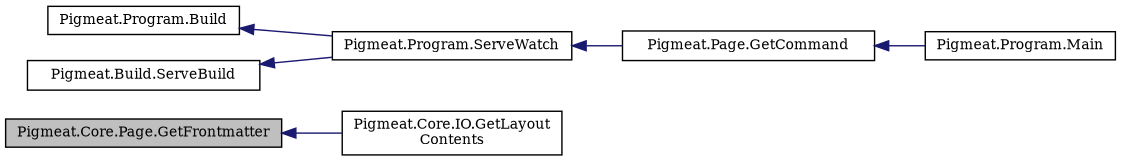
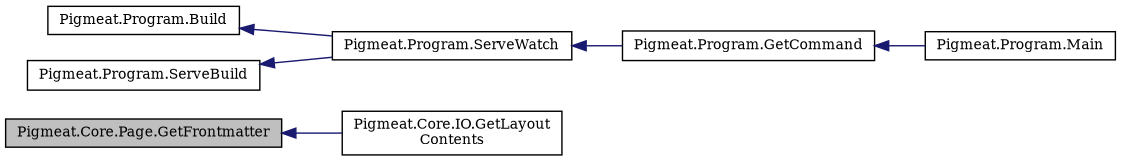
node "Pigmeat.Page.GetCommand": label "Pigmeat.Page.GetCommand" -> "Pigmeat.Program.GetCommand"
node "Pigmeat.Build.ServeBuild": label "Pigmeat.Build.ServeBuild" -> "Pigmeat.Program.ServeBuild"
